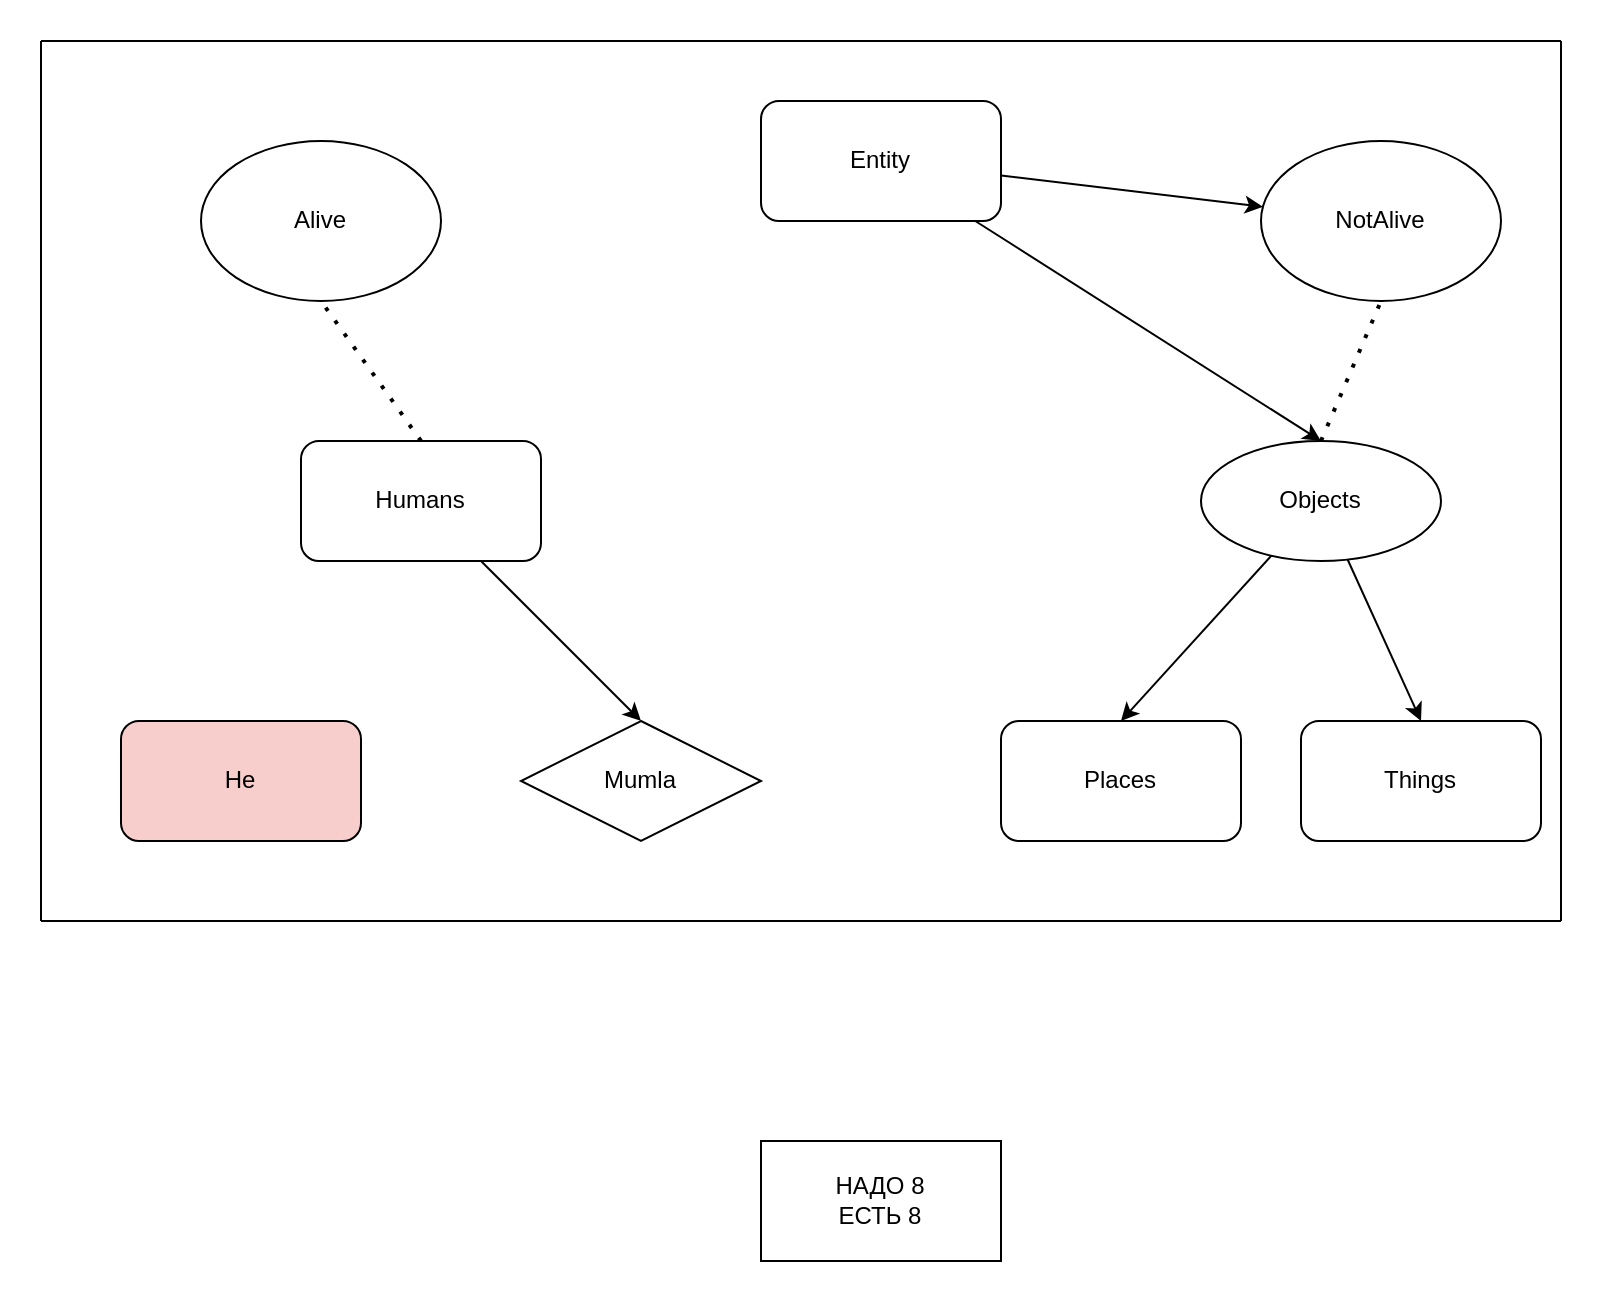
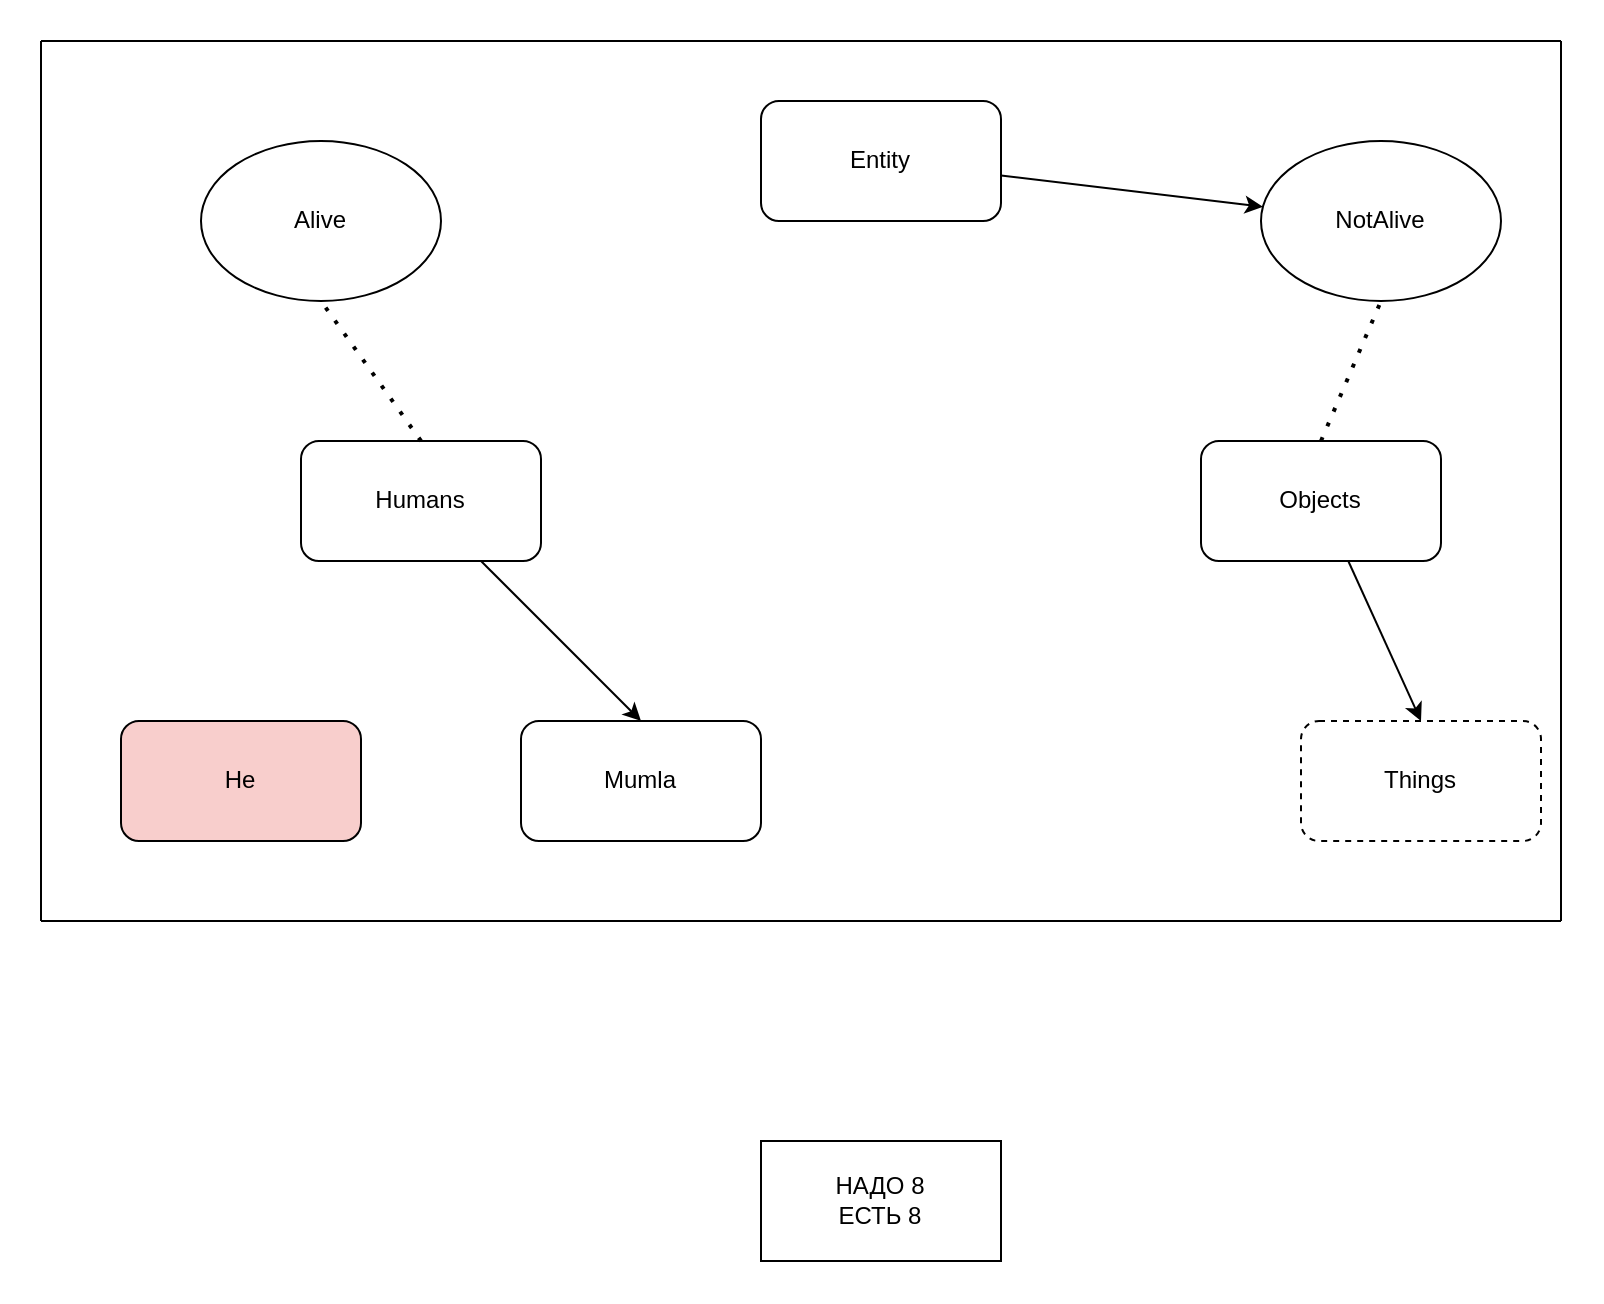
edge "Entity" -> "Objects": removed
node "Objects": shape ellipse -> rounded rectangle
edge "Objects" -> "Places": removed
node "Mumla": shape diamond -> rounded rectangle
node "Places": removed
node "Things": style solid -> dashed
